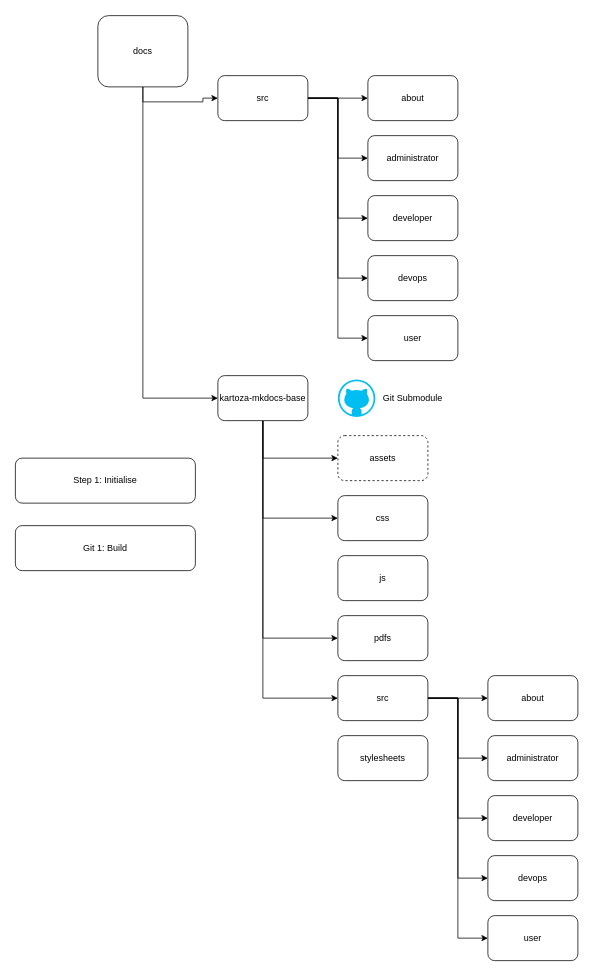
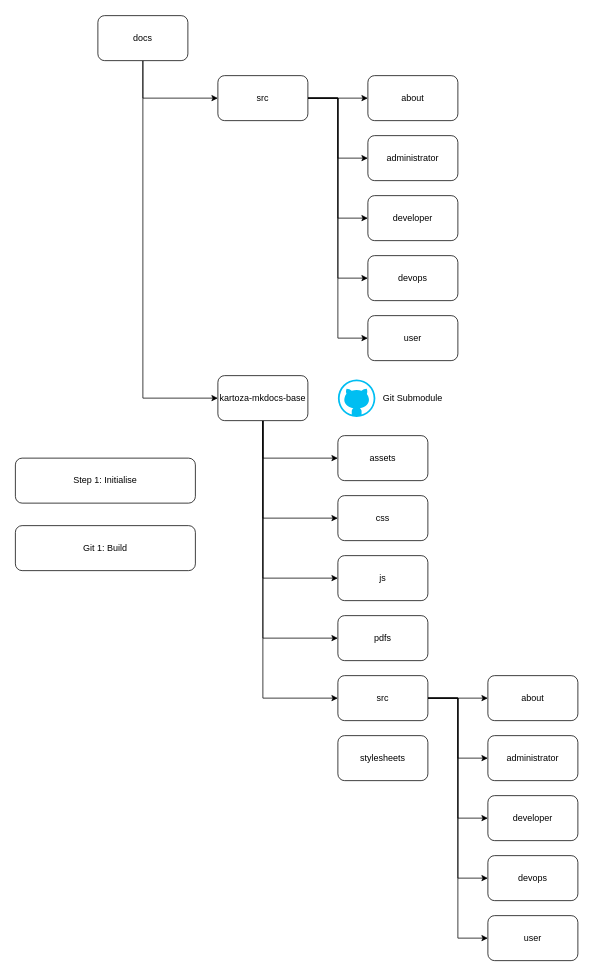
node "docs": size 90x71 -> 90x45
node "assets": style dashed -> solid
edge "kartoza-mkdocs-base" -> "js": added
